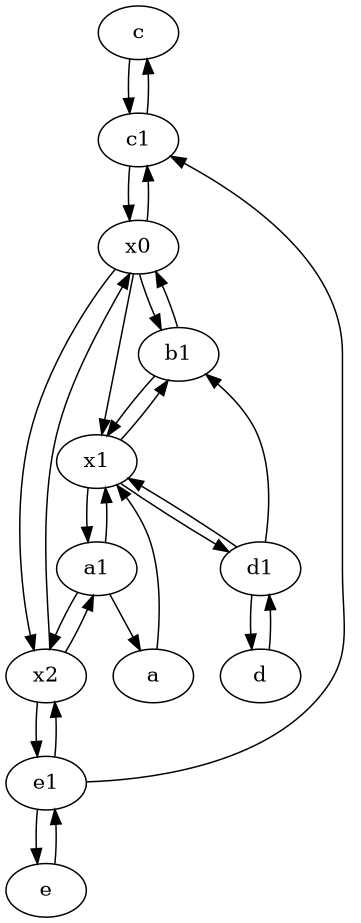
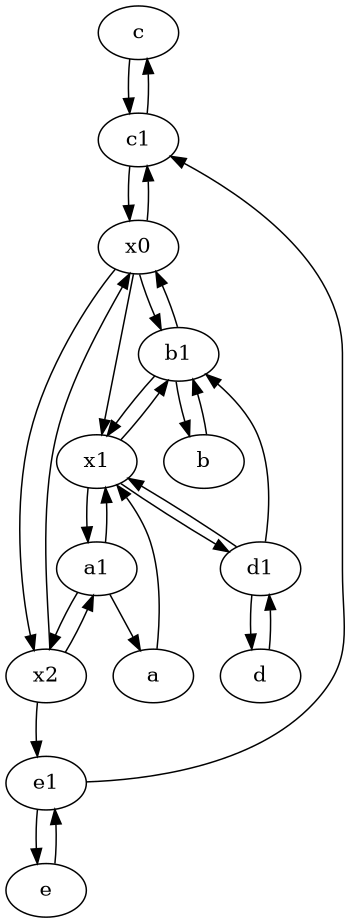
node "b": added
edge "e1" -> "x2": removed
